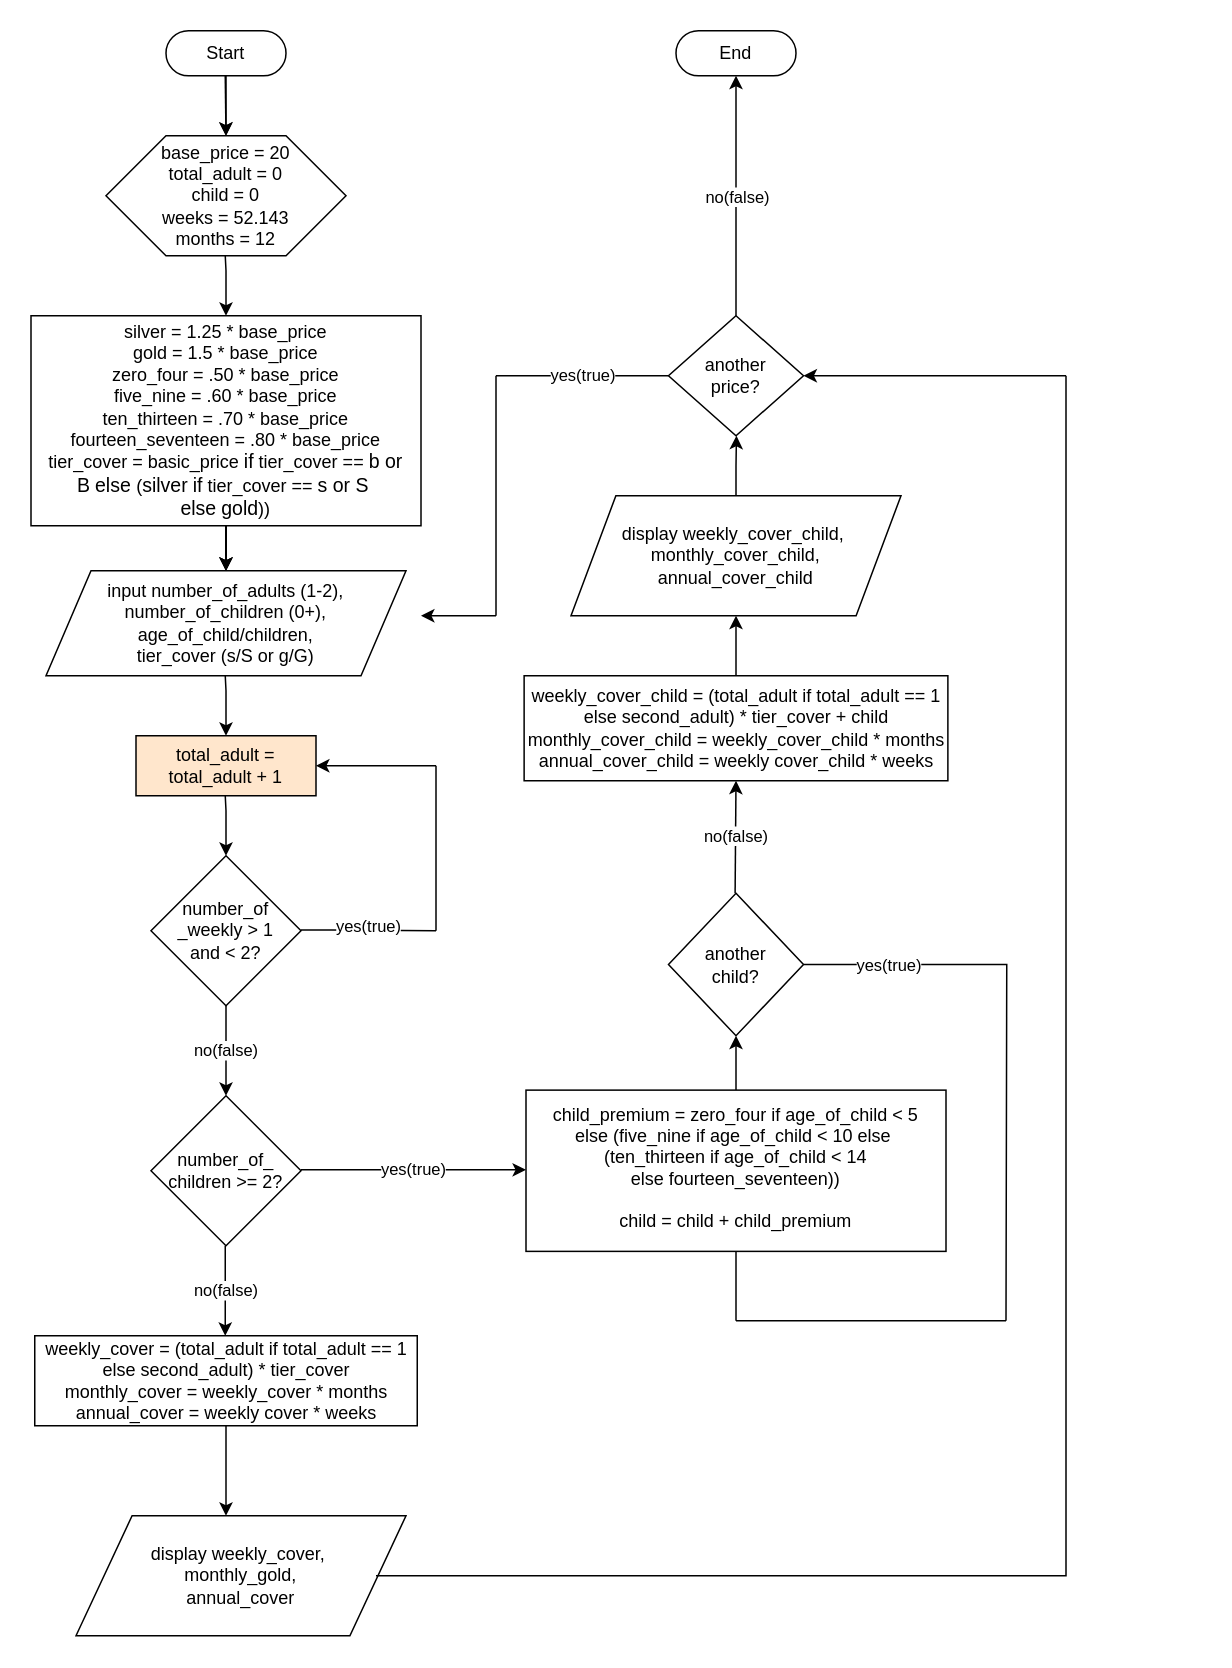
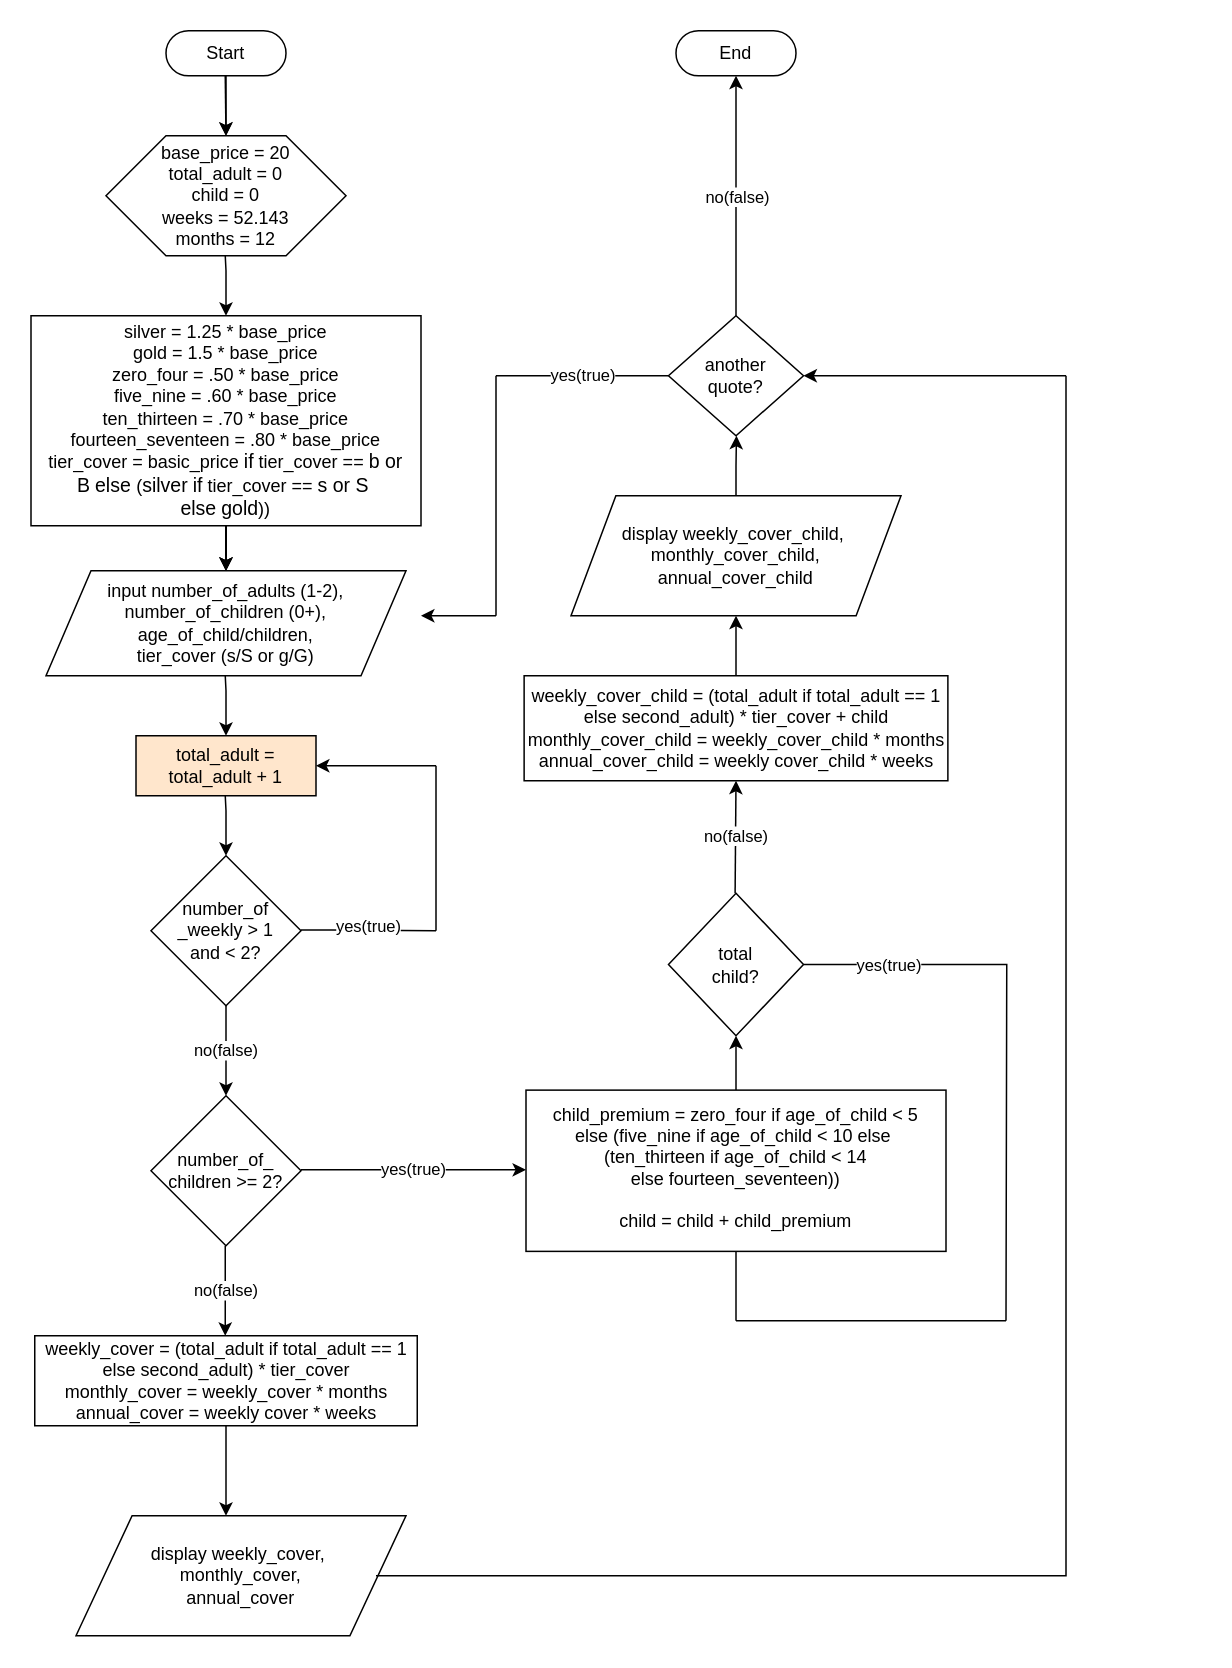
node "another price?": label "another price?" -> "another quote?"
node "another child?": label "another child?" -> "total child?"
node "display weekly_cover, monthly_gold, annual_cover": label "display weekly_cover, monthly_gold, annual_cover" -> "display weekly_cover, monthly_cover, annual_cover"
